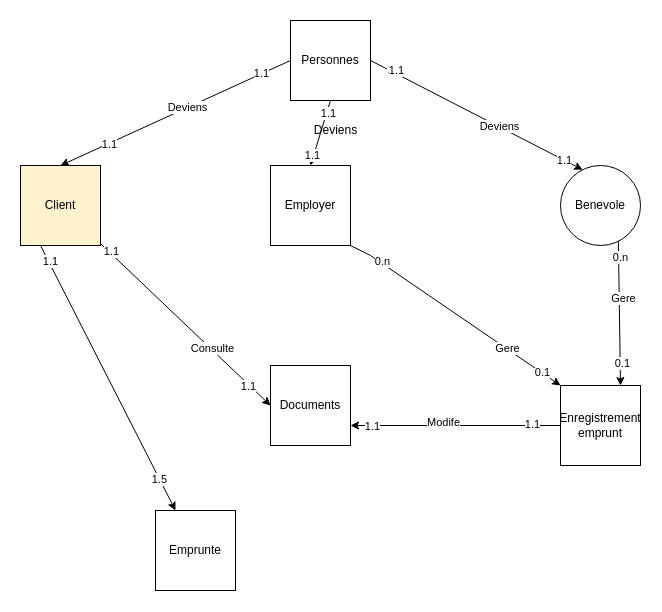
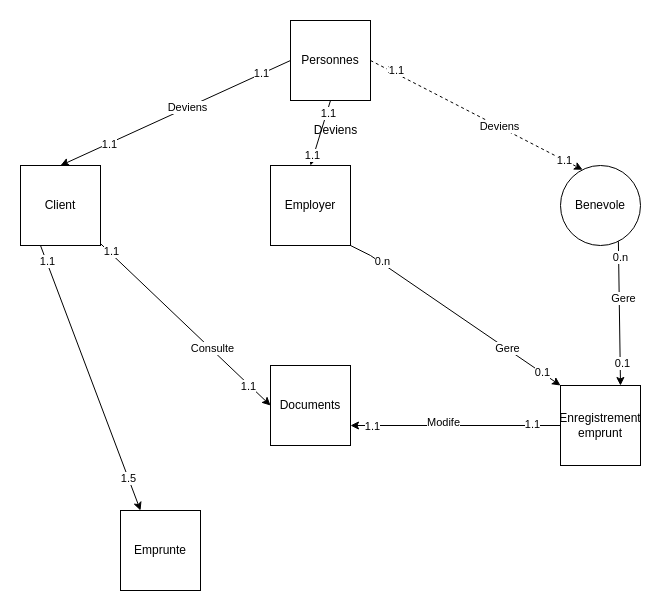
edge "Personnes" -> "Benevole": style solid -> dashed
node "Client": fillcolor #fff2cc -> #ffffff
node "Emprunte": moved (196, 551) -> (161, 551)
